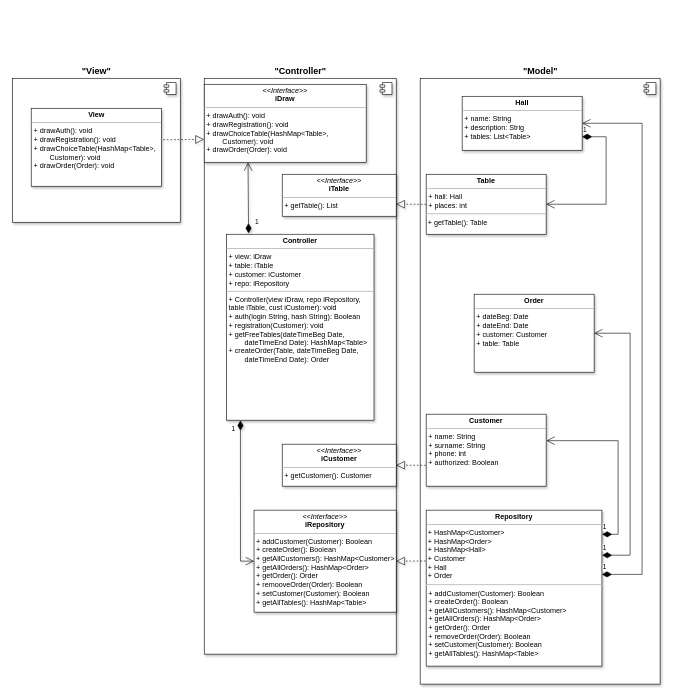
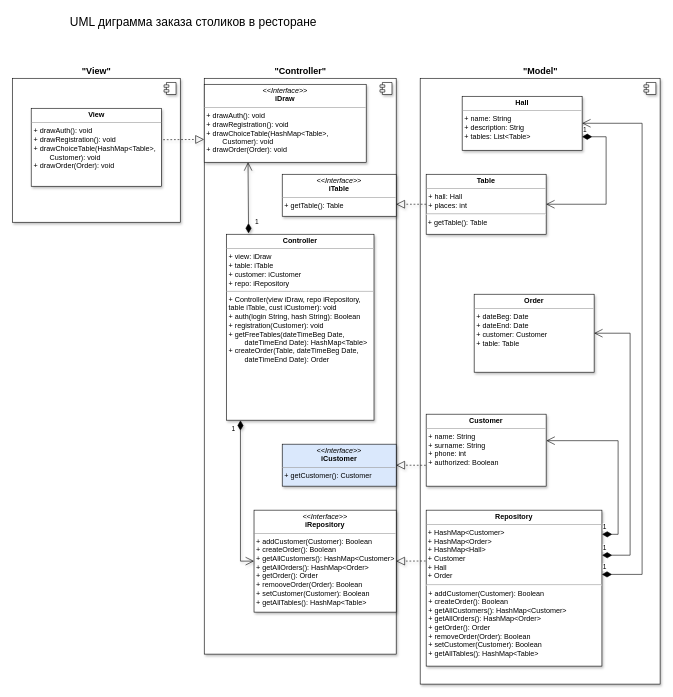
node "UML диграмма заказа столиков в ресторане": added
node "<<Interface>> iTable + getTable(): List": label "<<Interface>> iTable + getTable(): List" -> "<<Interface>> iTable + getTable(): Table"
node "<<Interface>> iCustomer + getCustomer(): Customer": fillcolor #ffffff -> #dae8fc
